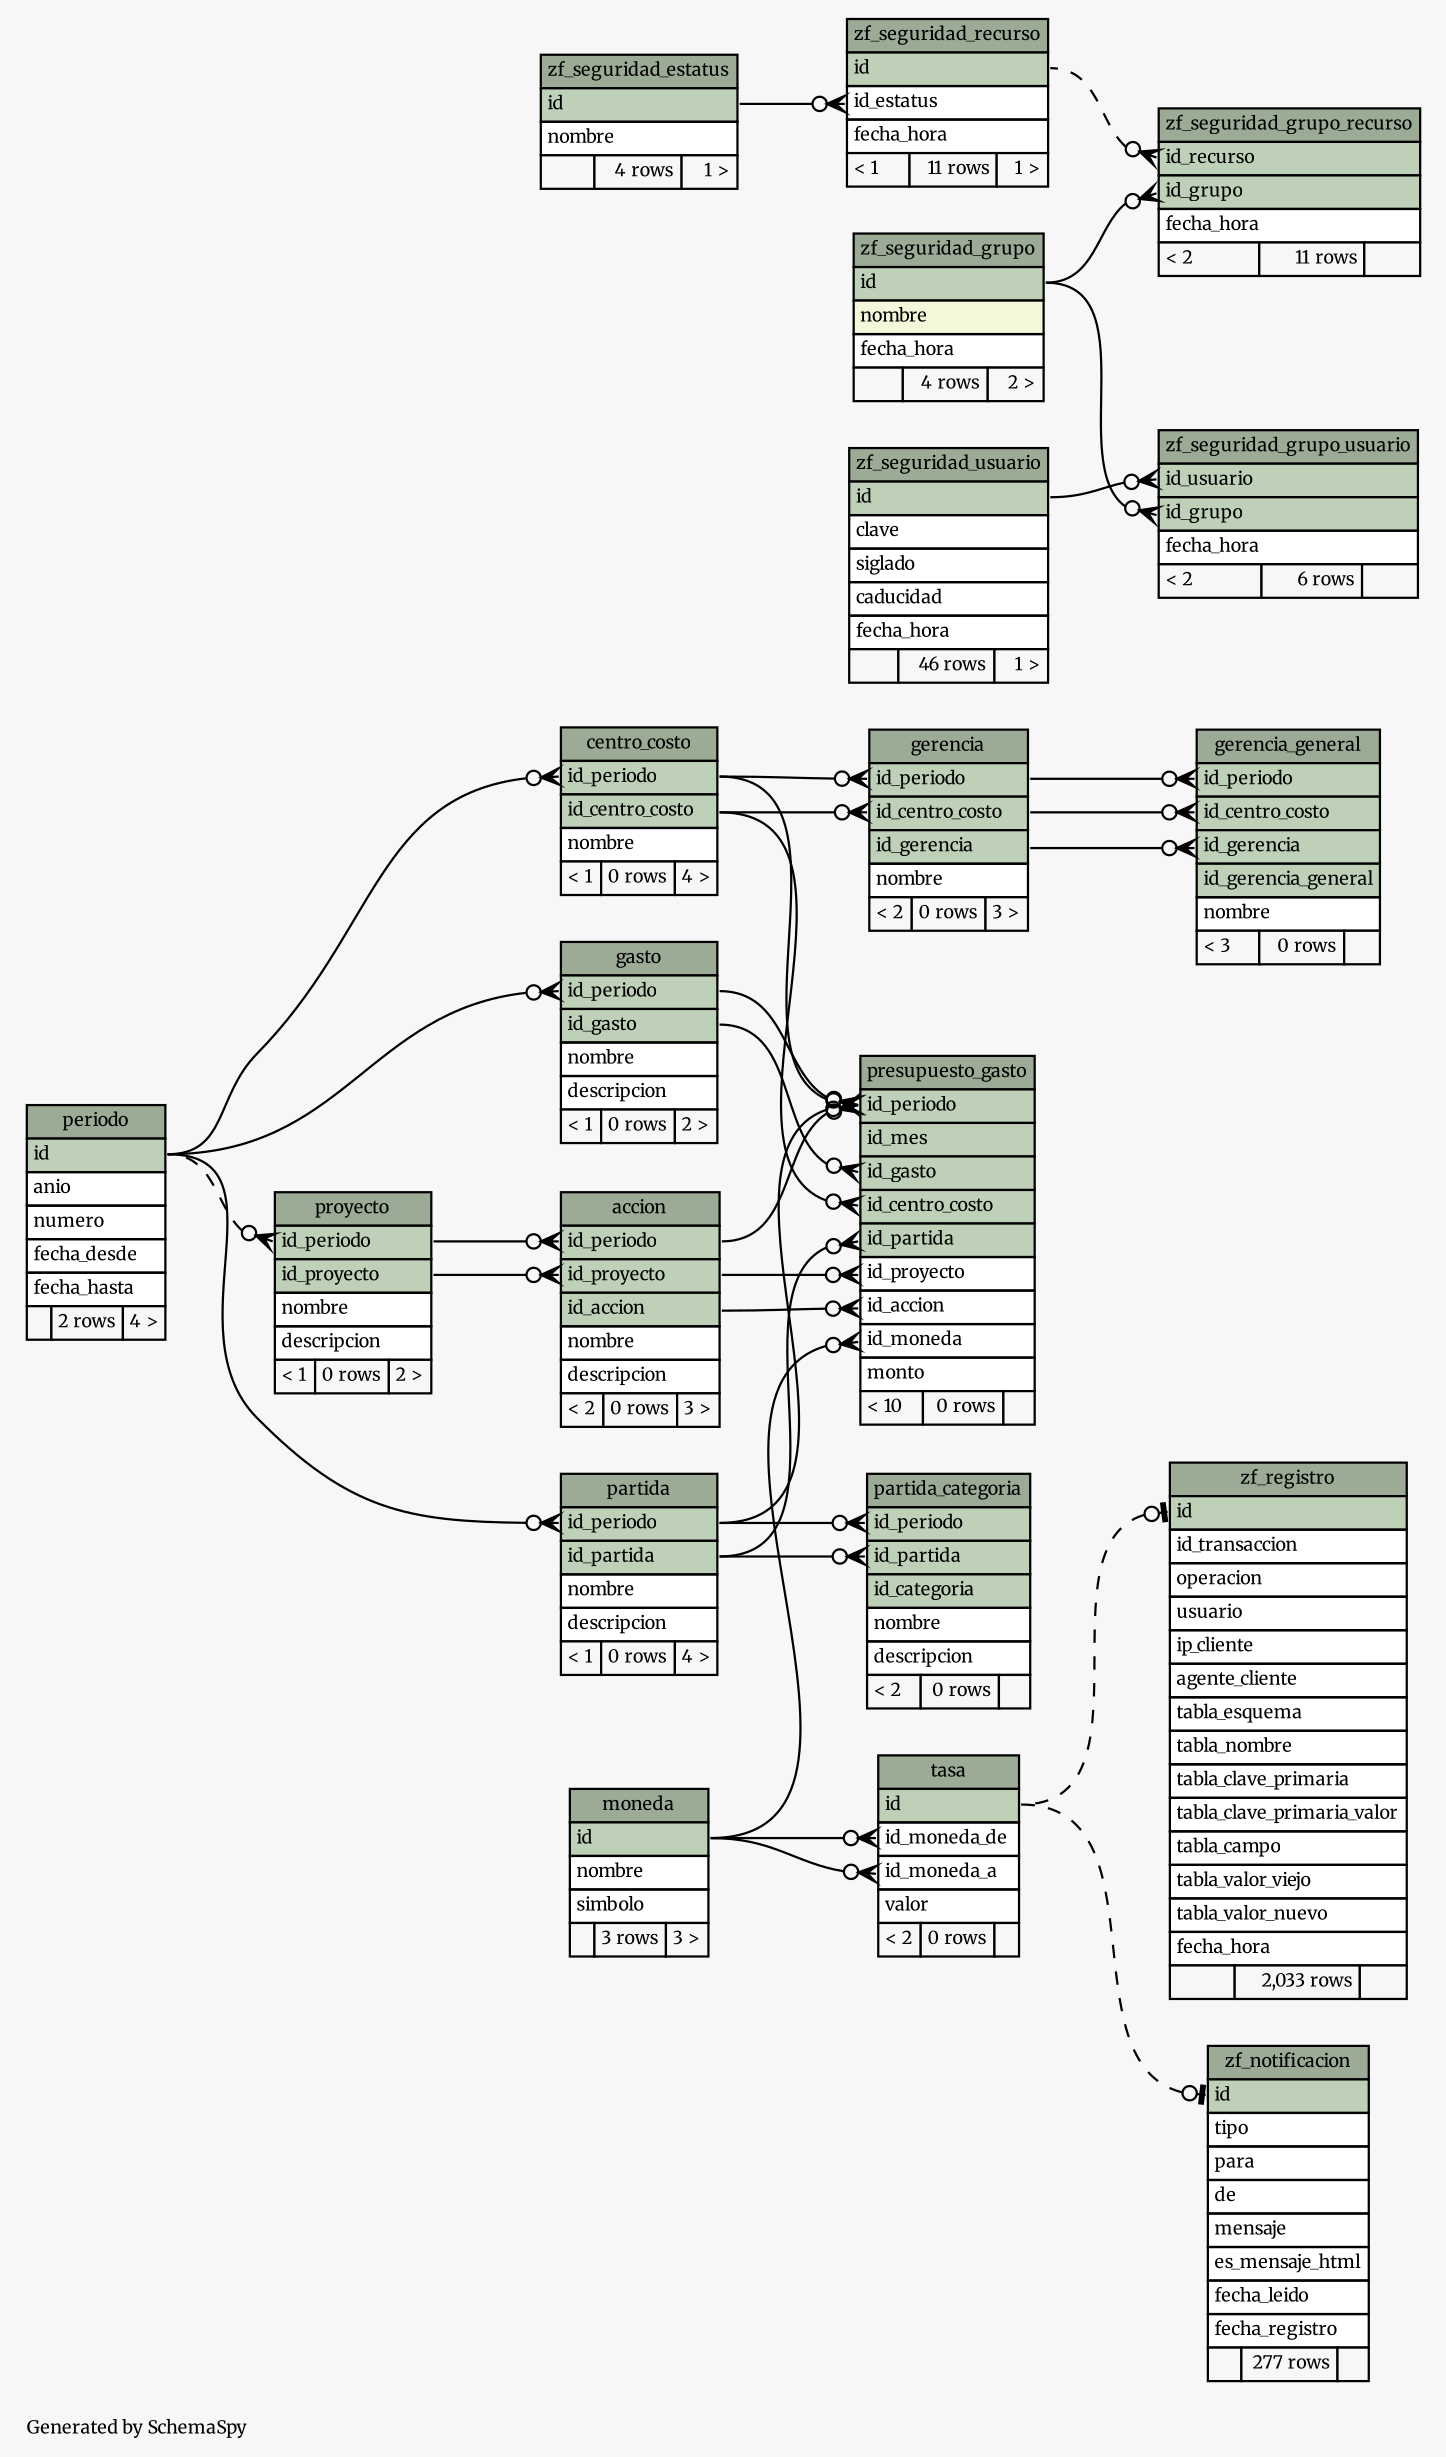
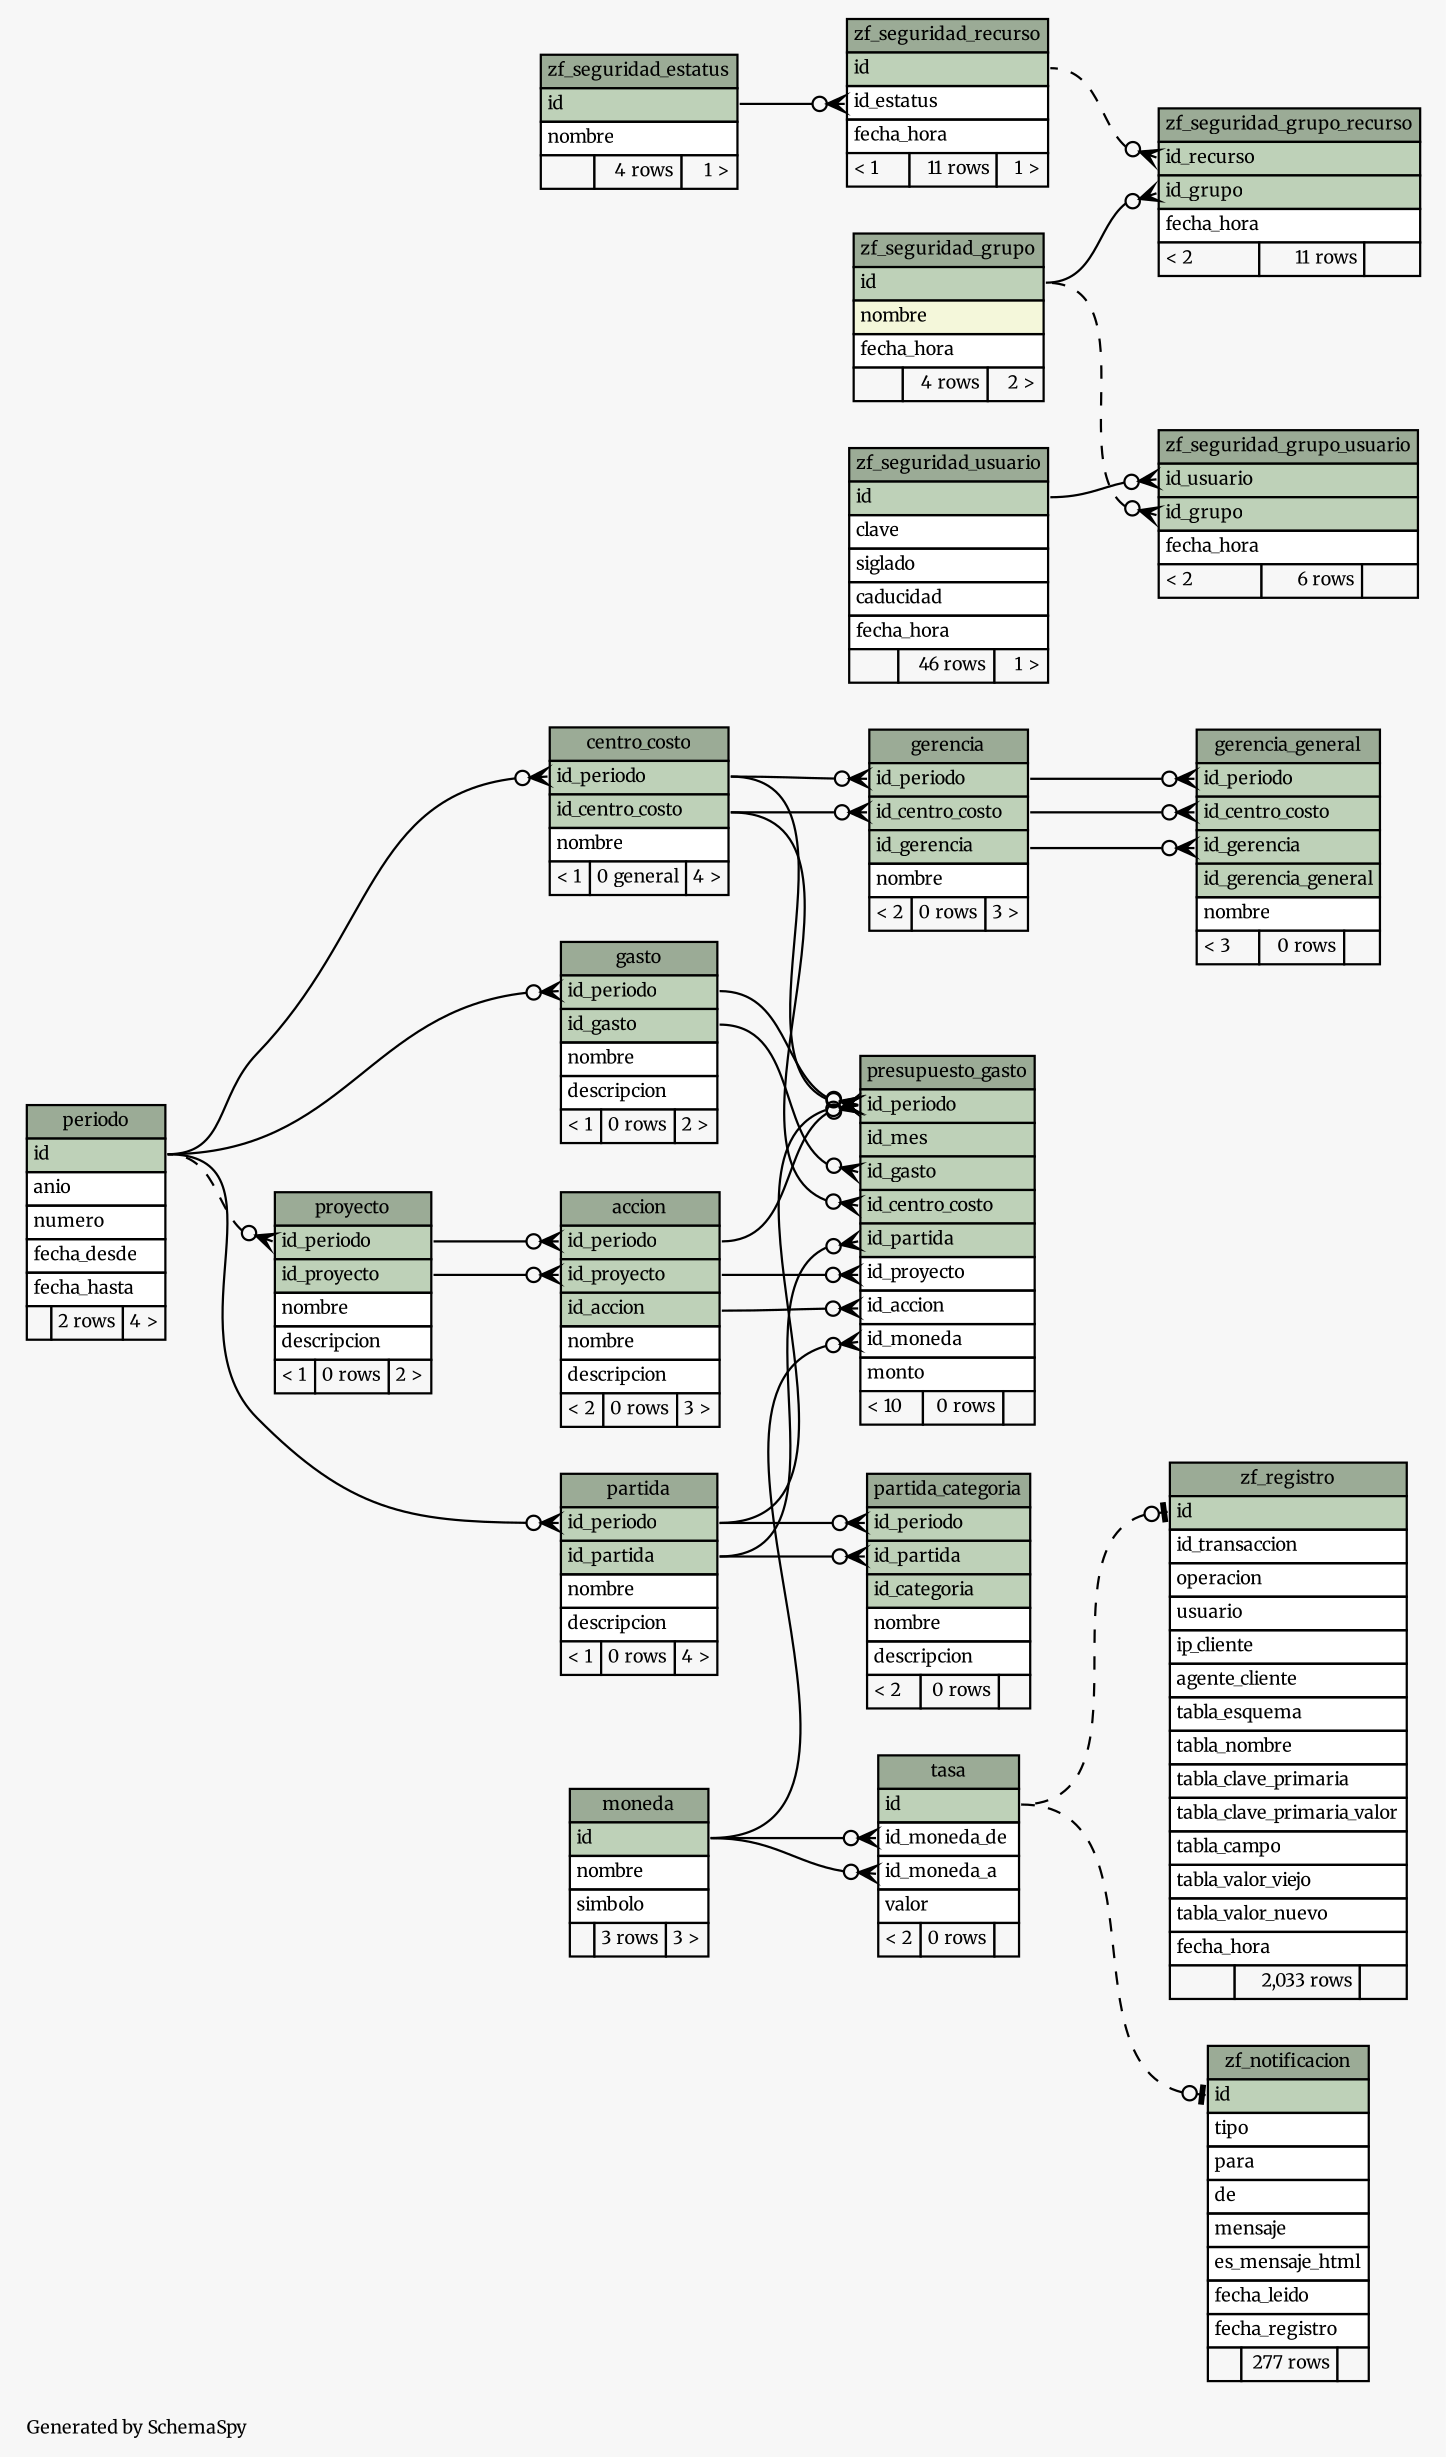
edge "zf_seguridad_grupo" -> "zf_seguridad_grupo_usuario": style solid -> dashed
node "centro_costo": text "0 rows" -> "0 general"
